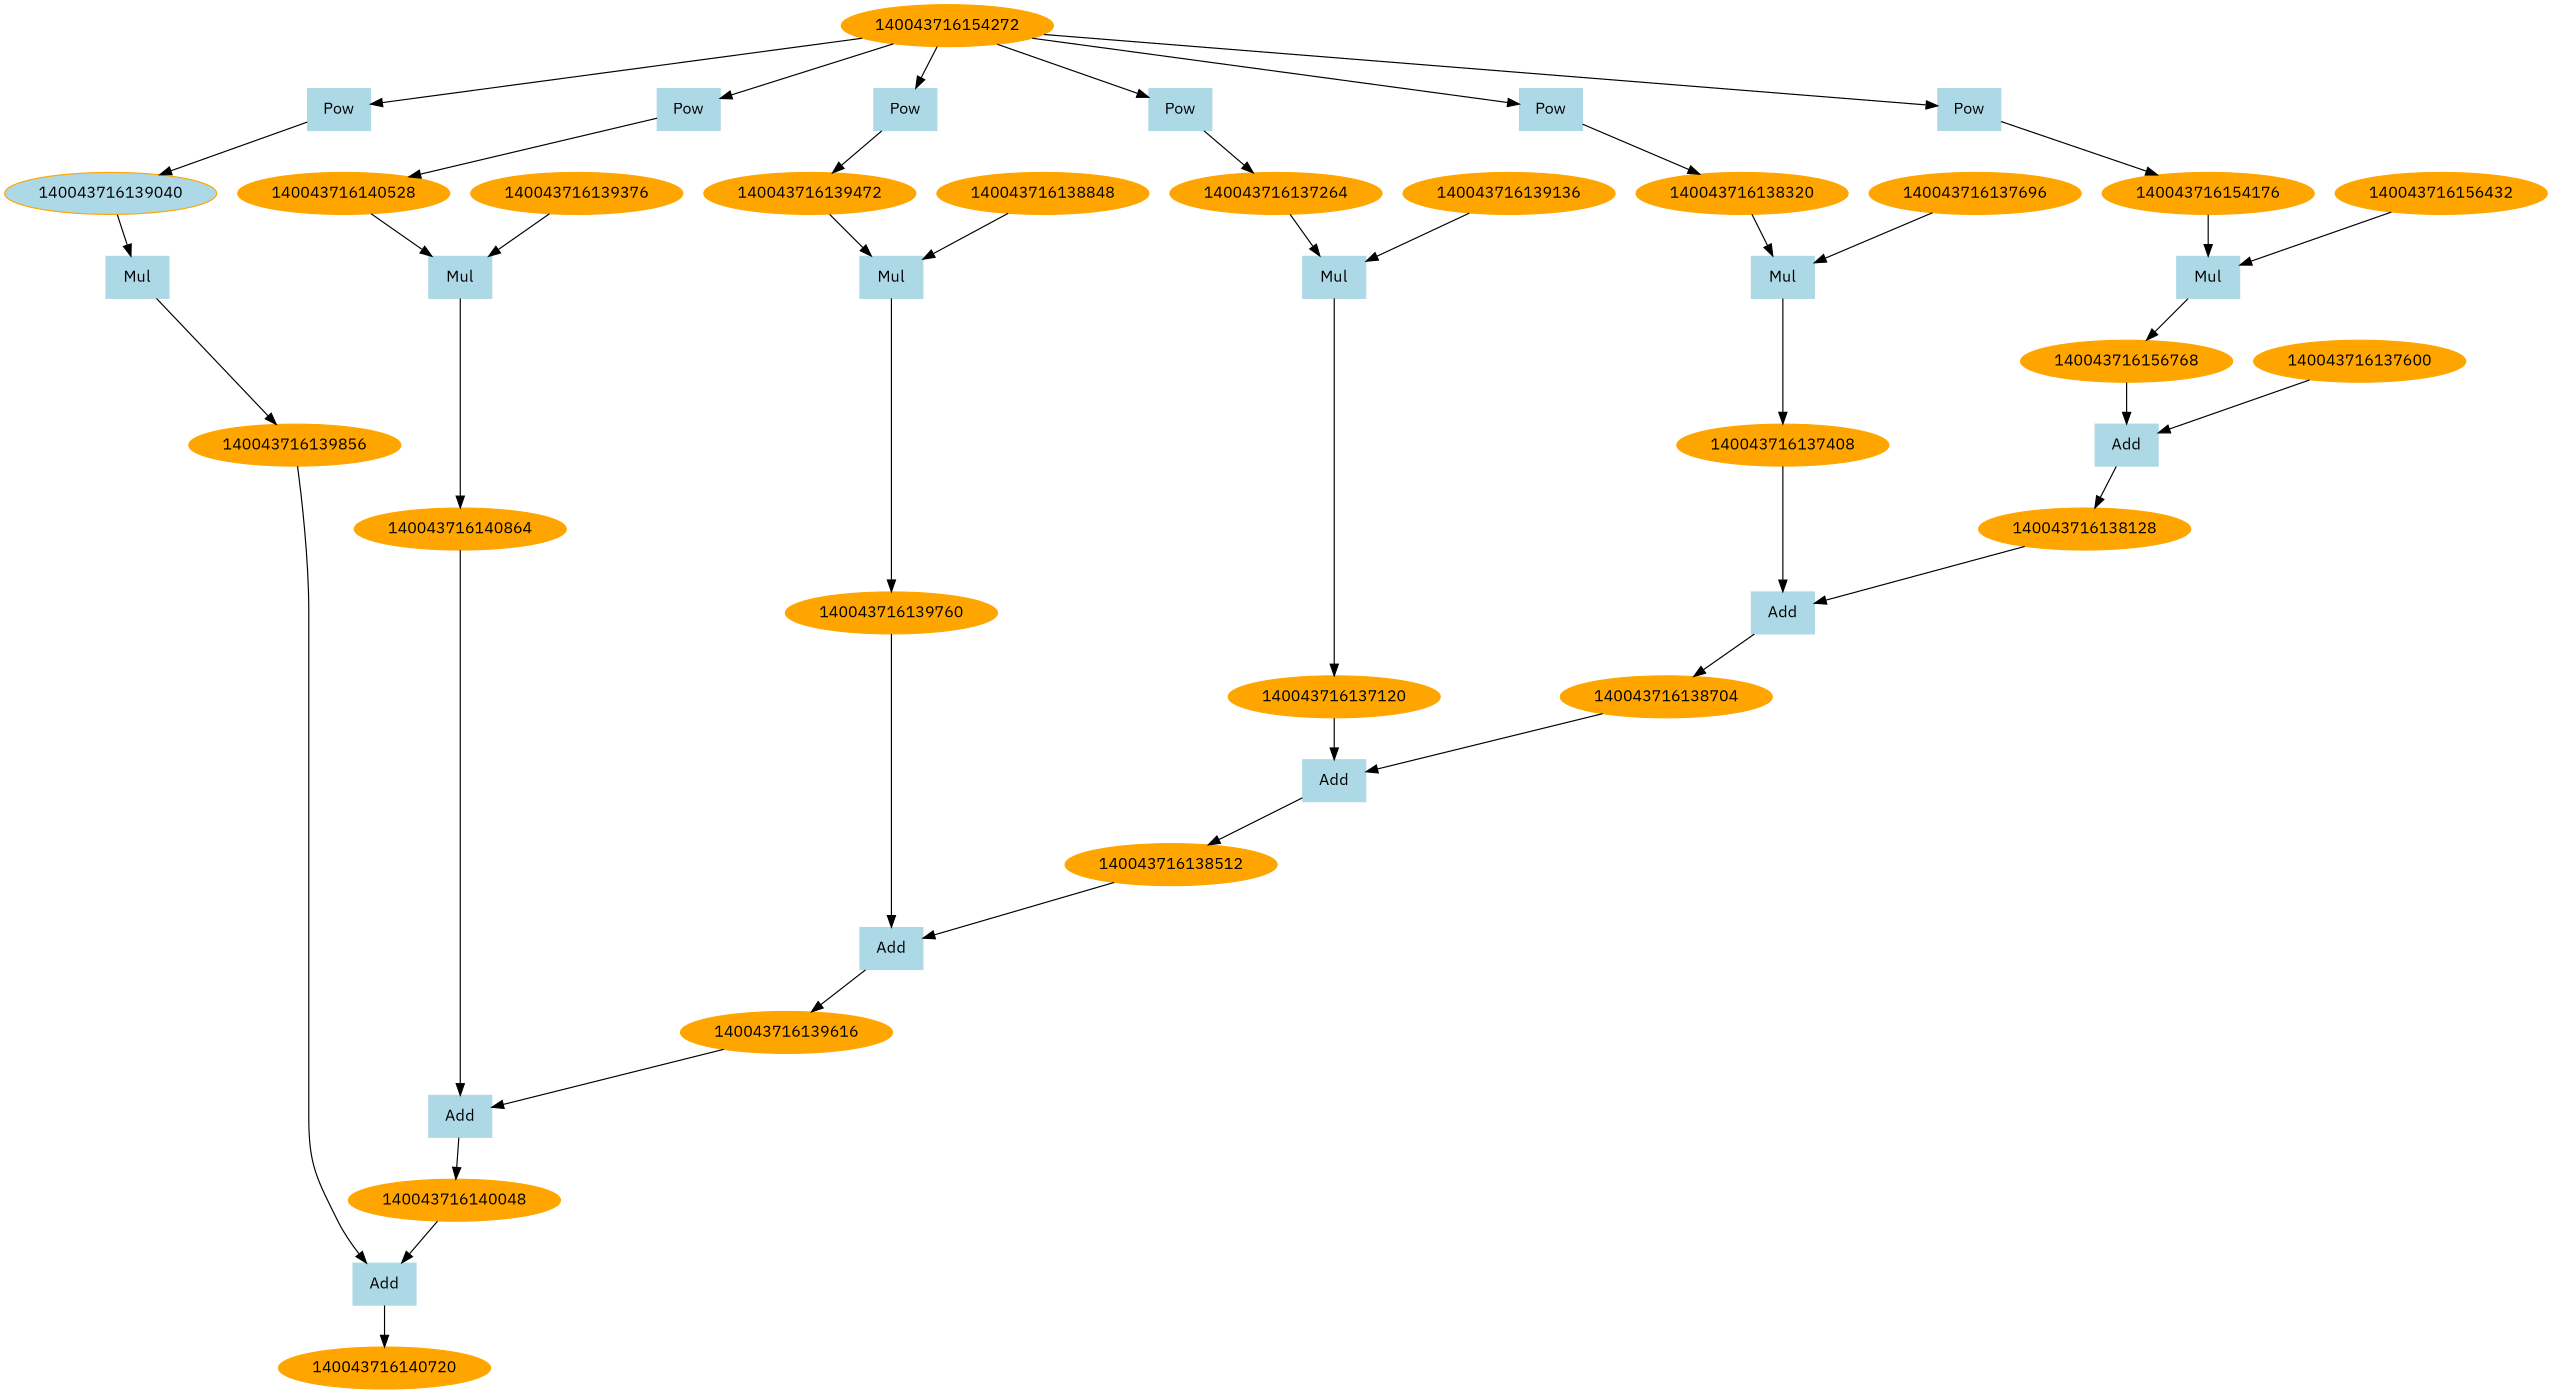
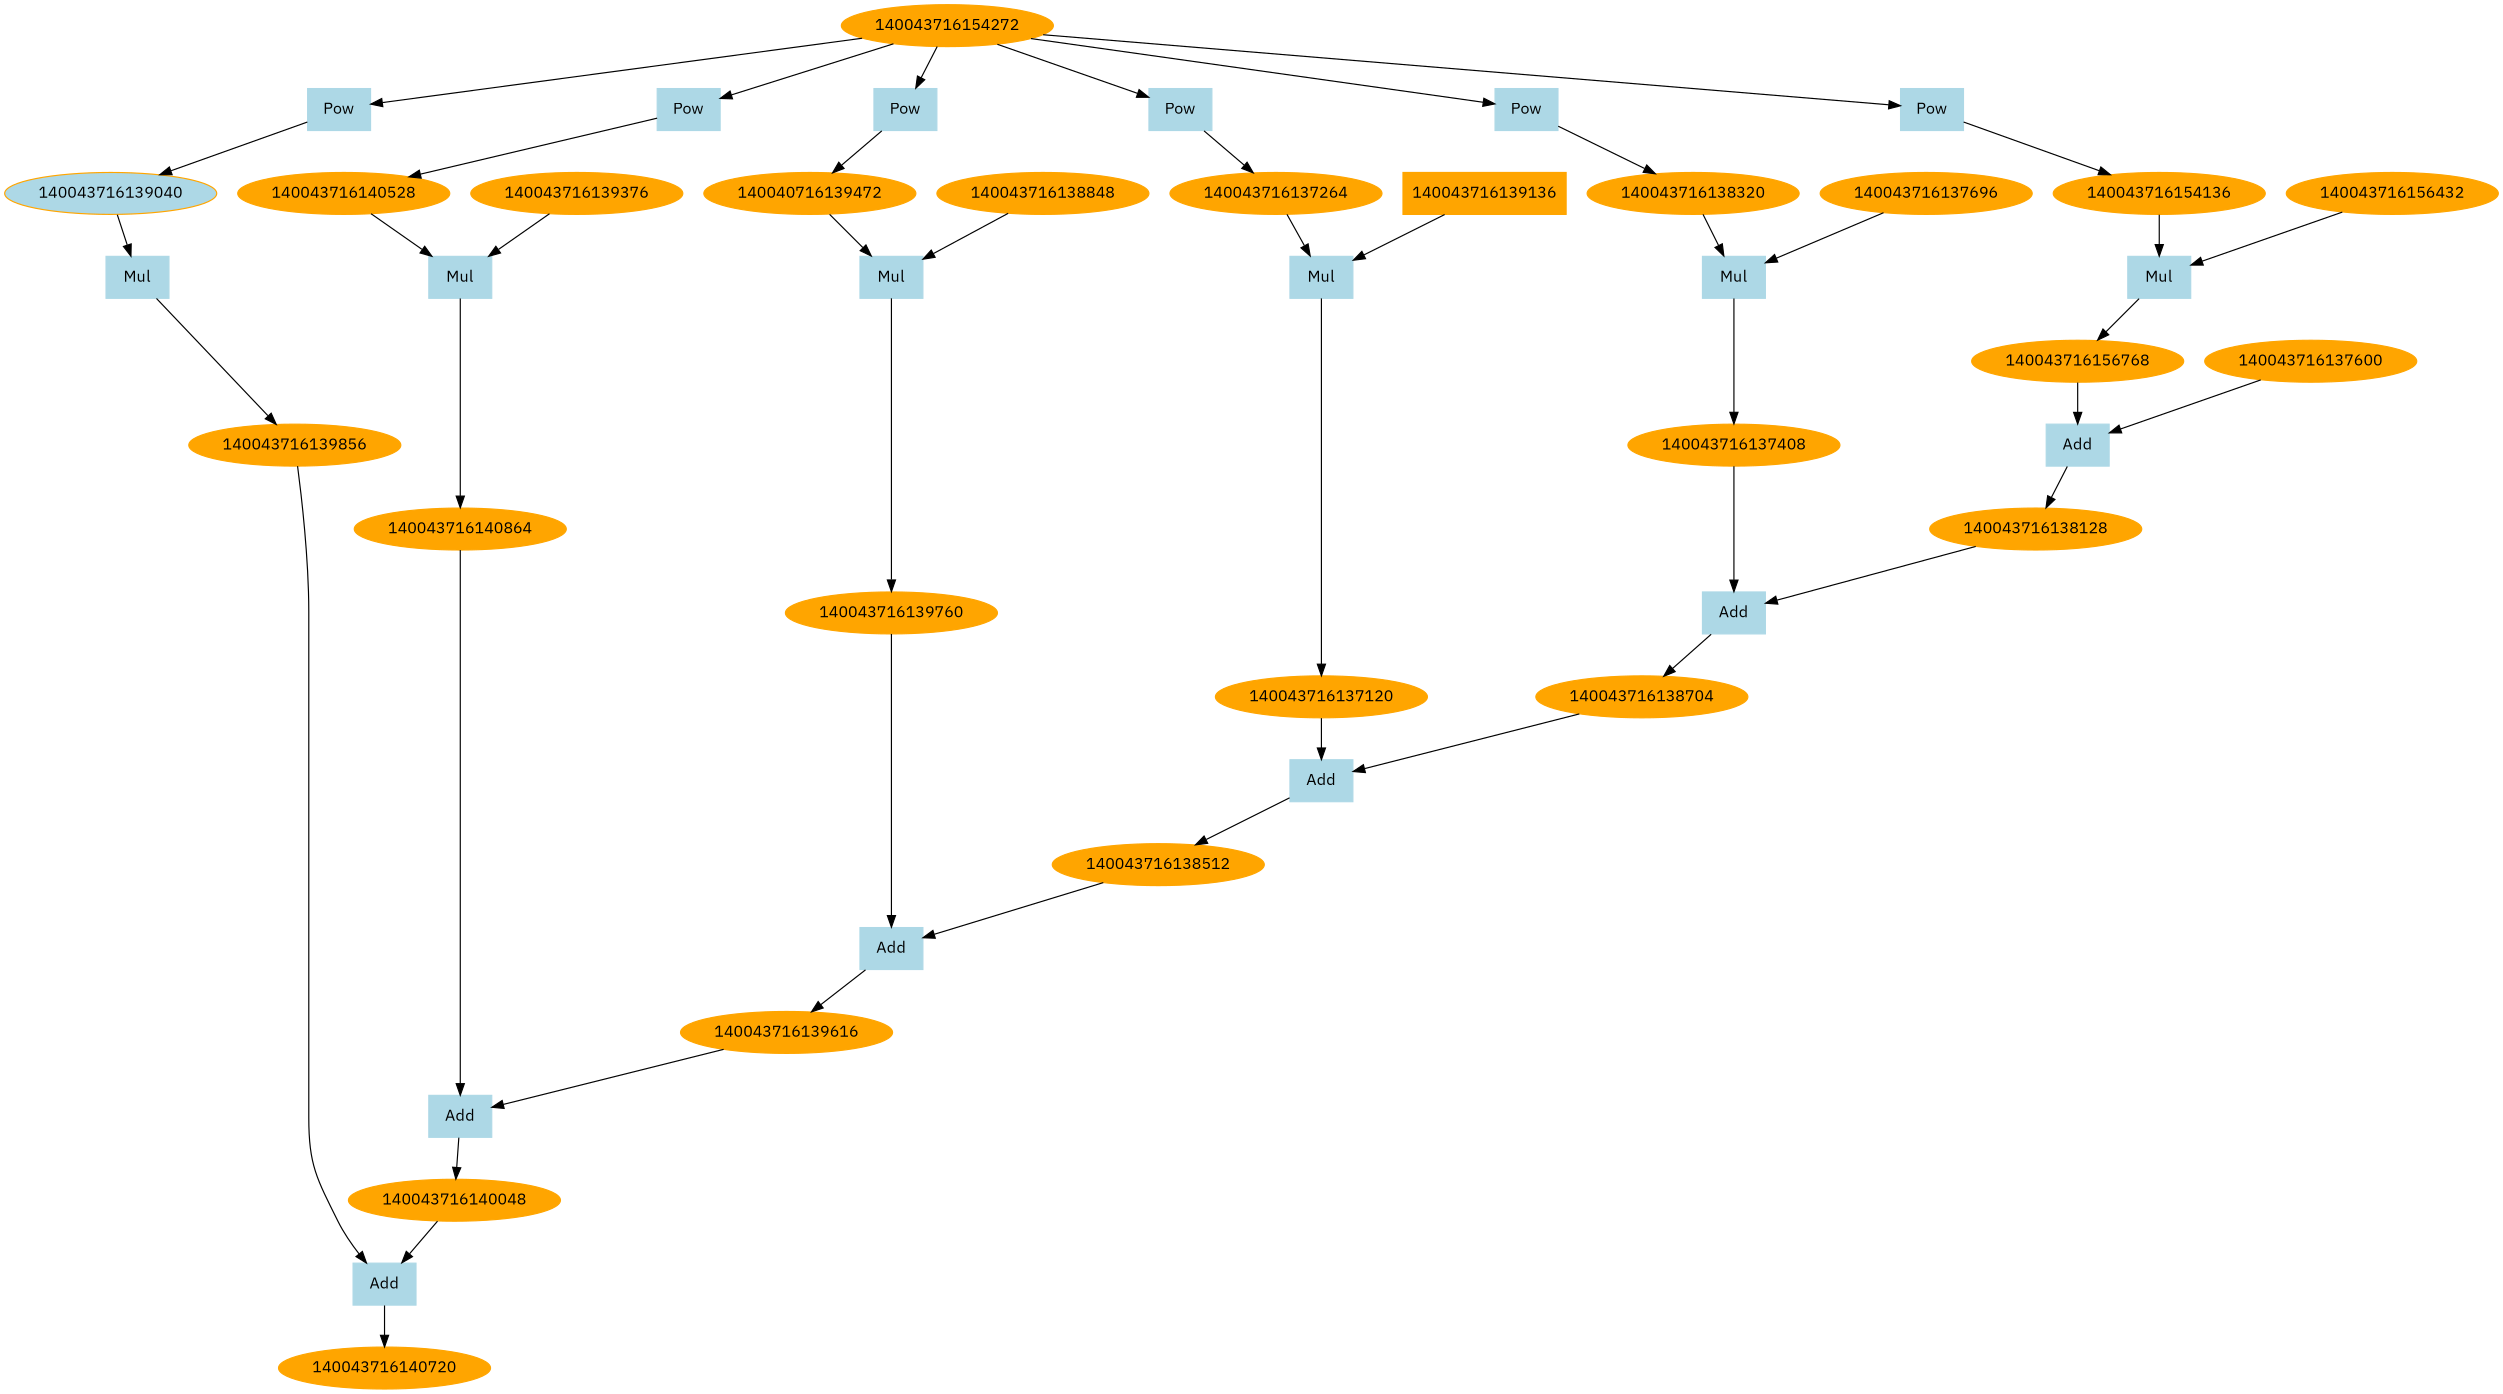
node "140043716139472": label "140043716139472" -> "140040716139472"
node "140043716139136": shape ellipse -> box
node "140043716154176": label "140043716154176" -> "140043716154136"
